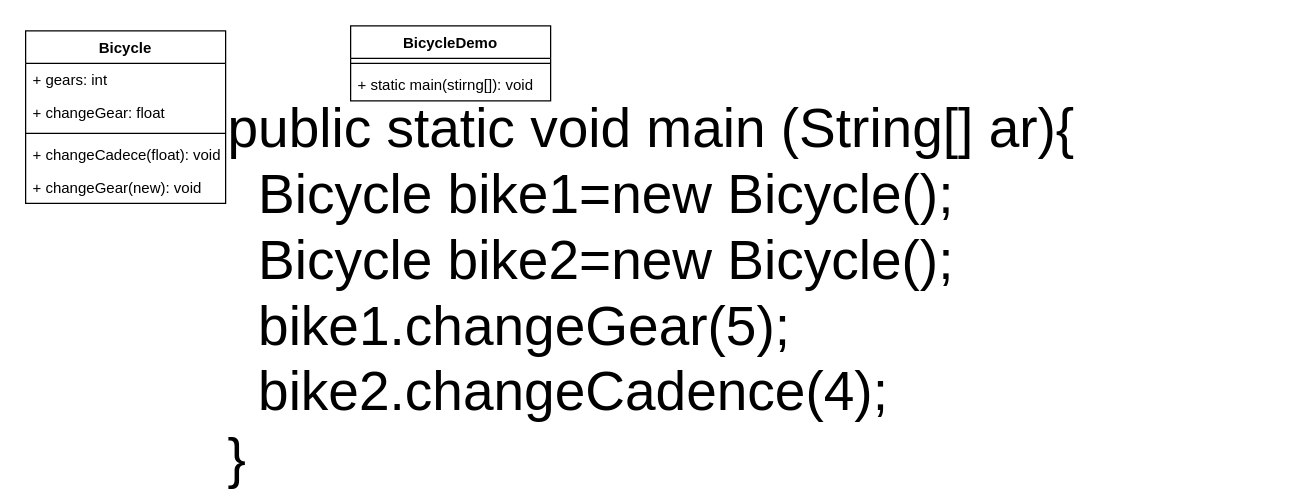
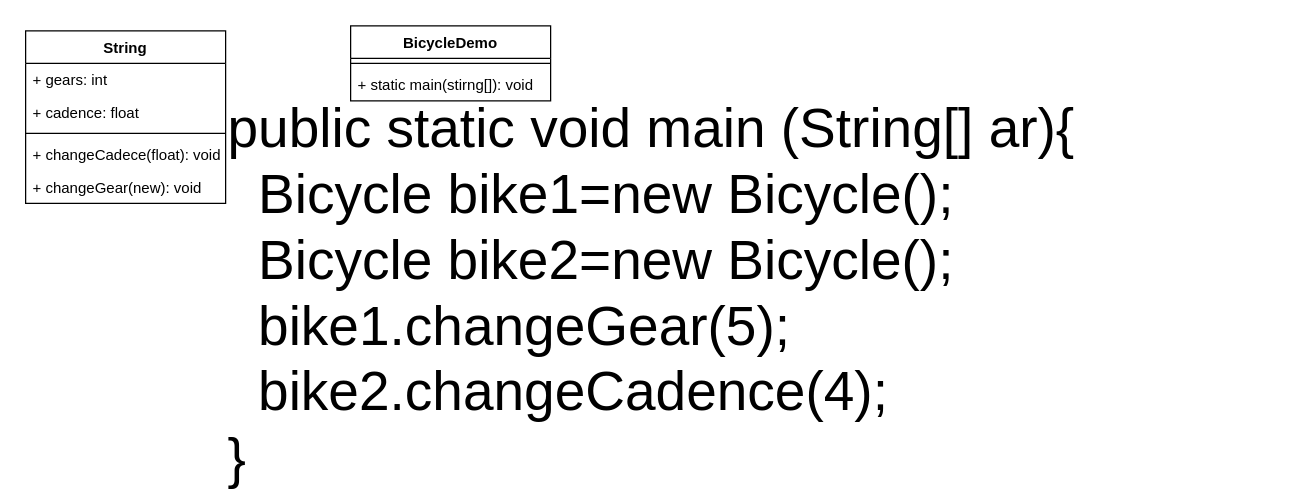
node "Bicycle": label "Bicycle" -> "String"
node "+ changeGear: float": label "+ changeGear: float" -> "+ cadence: float"
